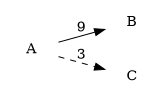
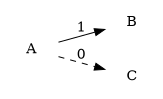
edge "A" -> "B": label "9" -> "1"
edge "A" -> "C": label "3" -> "0"
